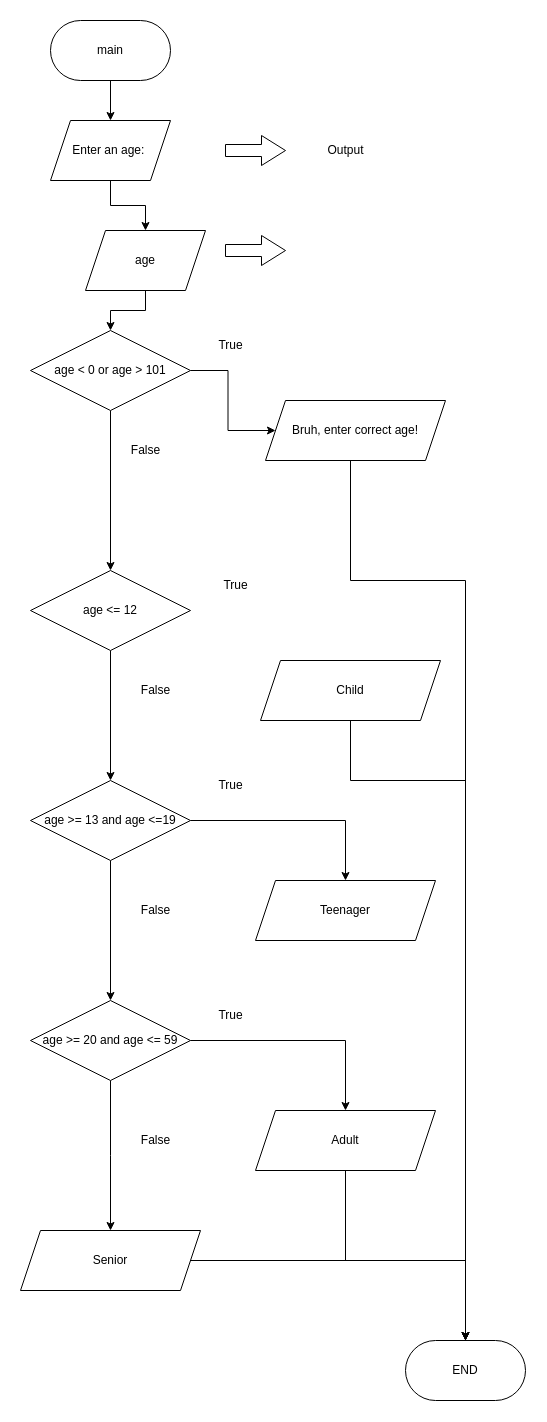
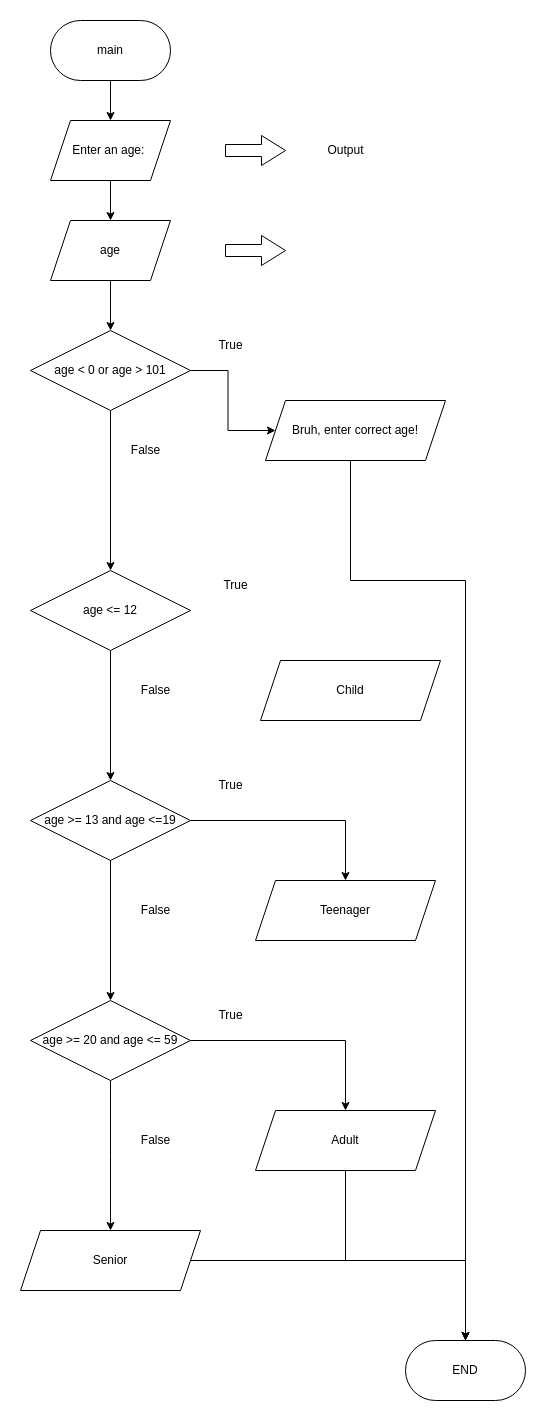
node "age": moved (146, 261) -> (111, 251)
edge "Child" -> "END": removed
